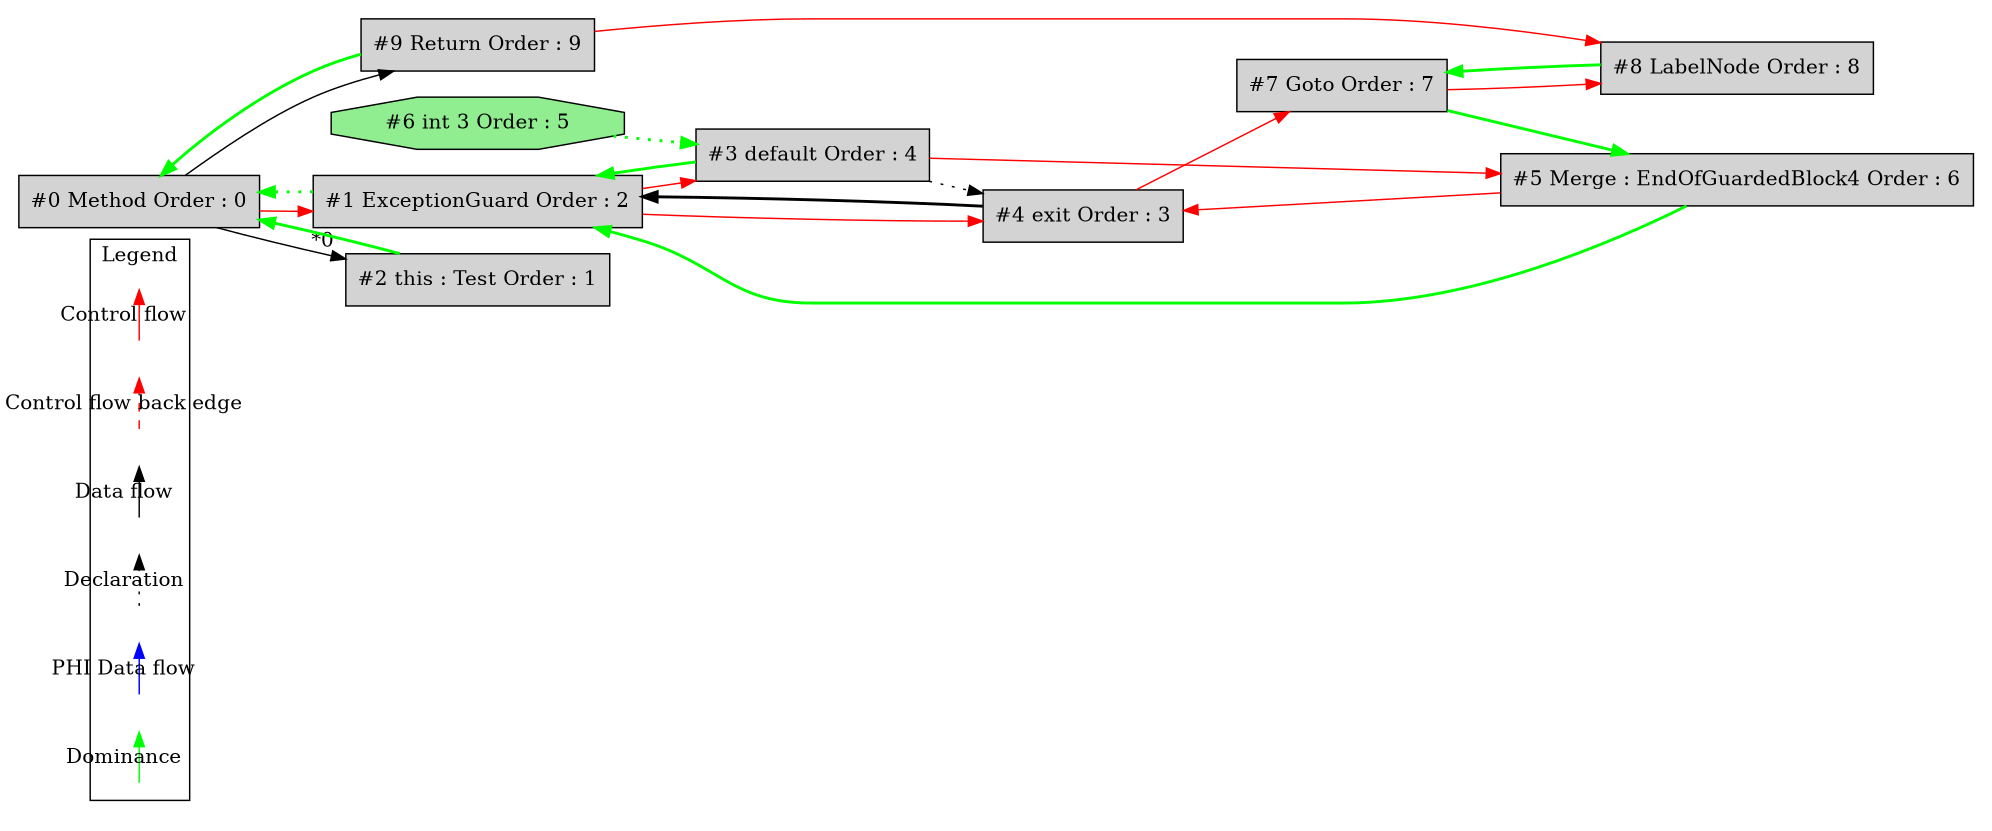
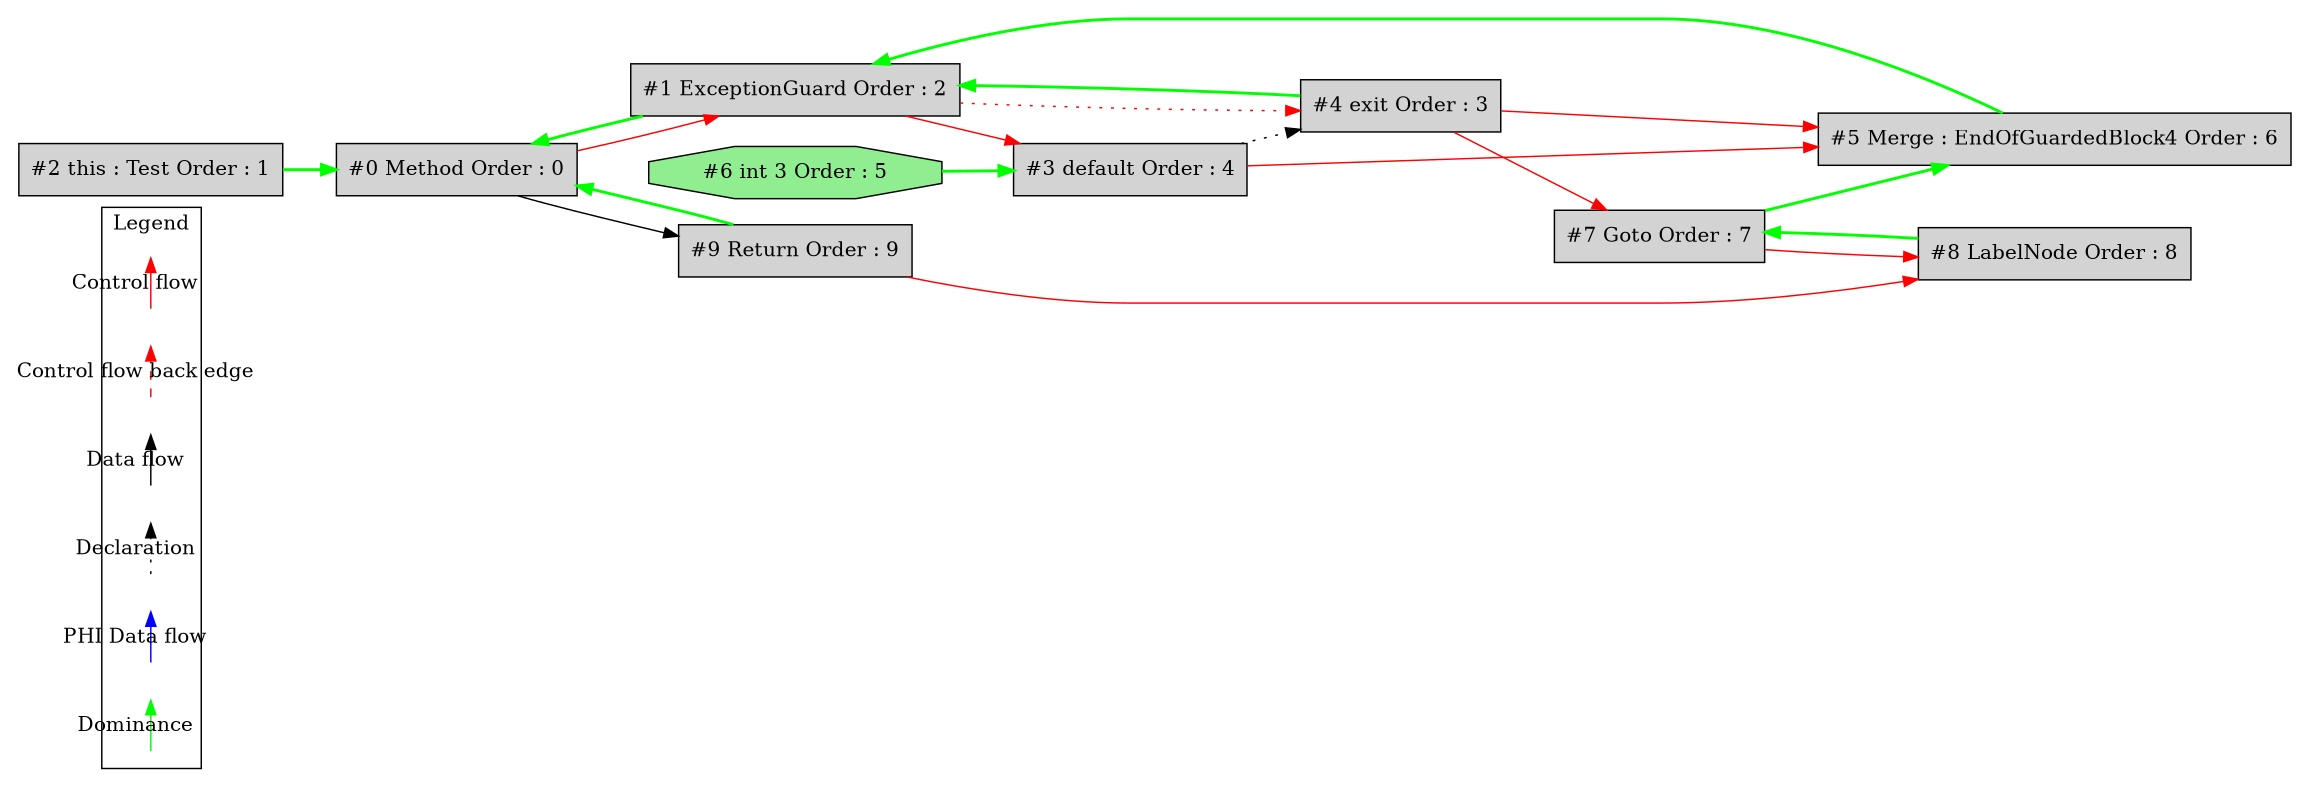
edge "#6 int 3 Order : 5" -> "#3 default Order : 4": style dotted -> solid
edge "#3 default Order : 4" -> "#1 ExceptionGuard Order : 2": removed
edge "#1 ExceptionGuard Order : 2" -> "#0 Method Order : 0": style dotted -> solid
edge "#4 exit Order : 3" -> "#1 ExceptionGuard Order : 2": color black -> green
edge "#5 Merge : EndOfGuardedBlock4 Order : 6" -> "#4 exit Order : 3": reversed
edge "#1 ExceptionGuard Order : 2" -> "#4 exit Order : 3": style solid -> dotted
edge "#0 Method Order : 0" -> "#2 this : Test Order : 1": removed
